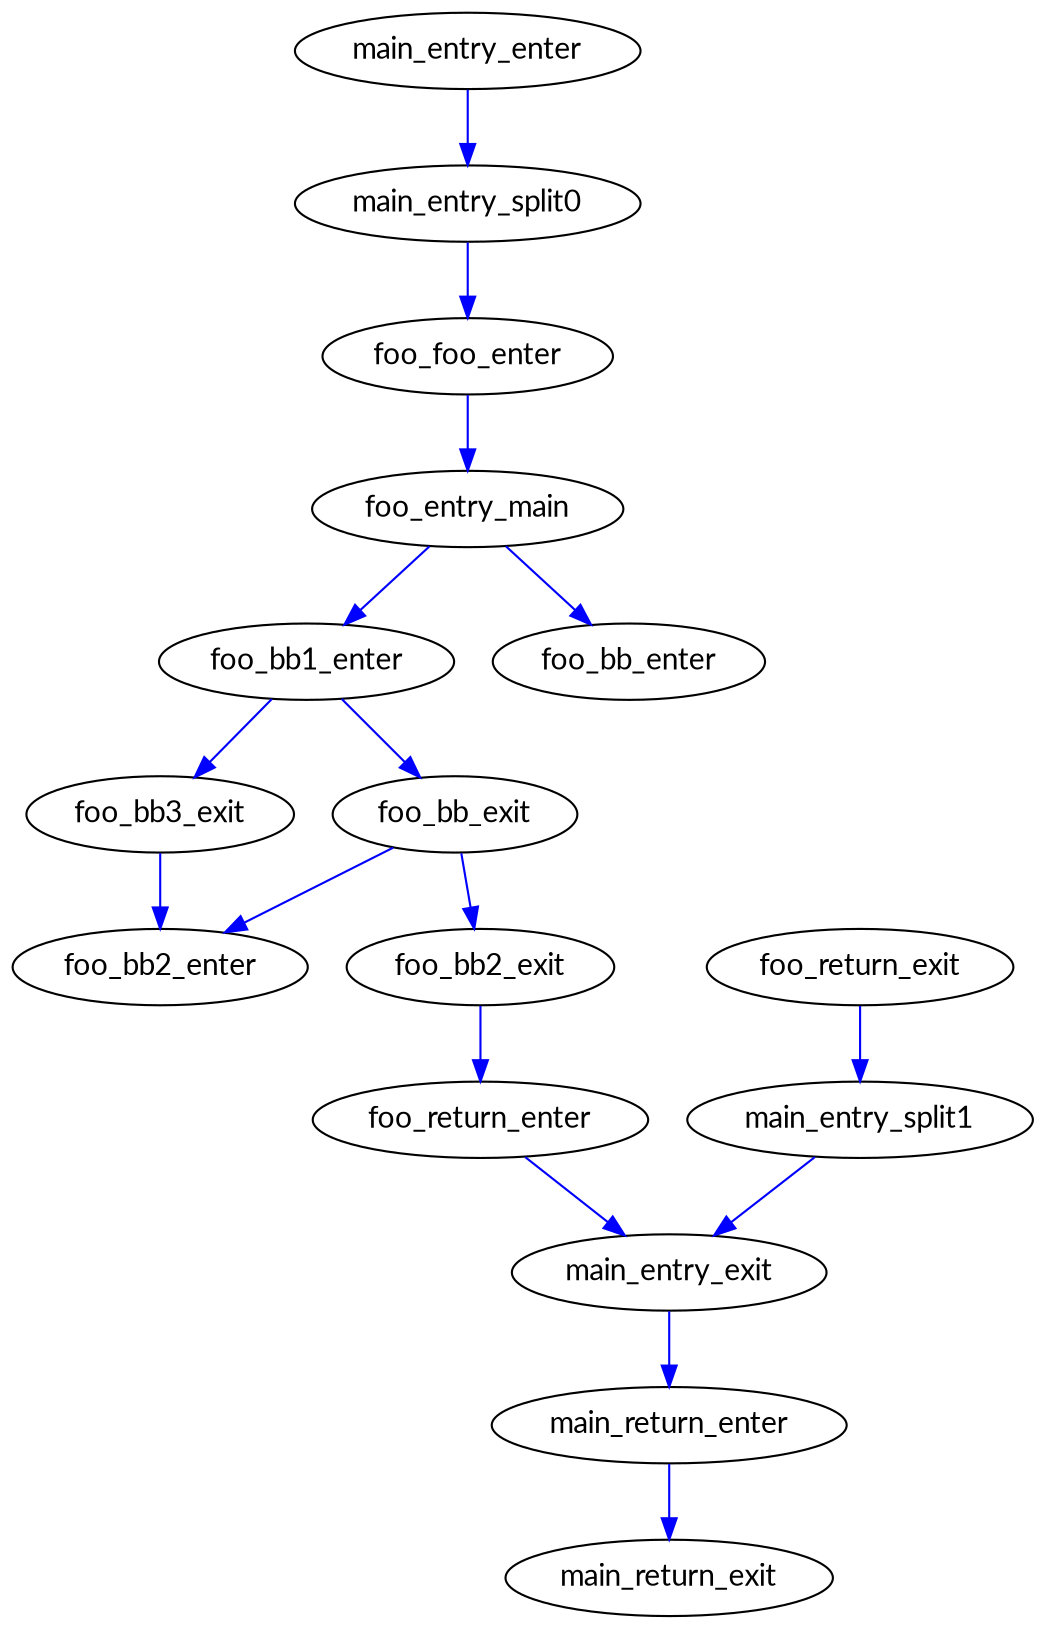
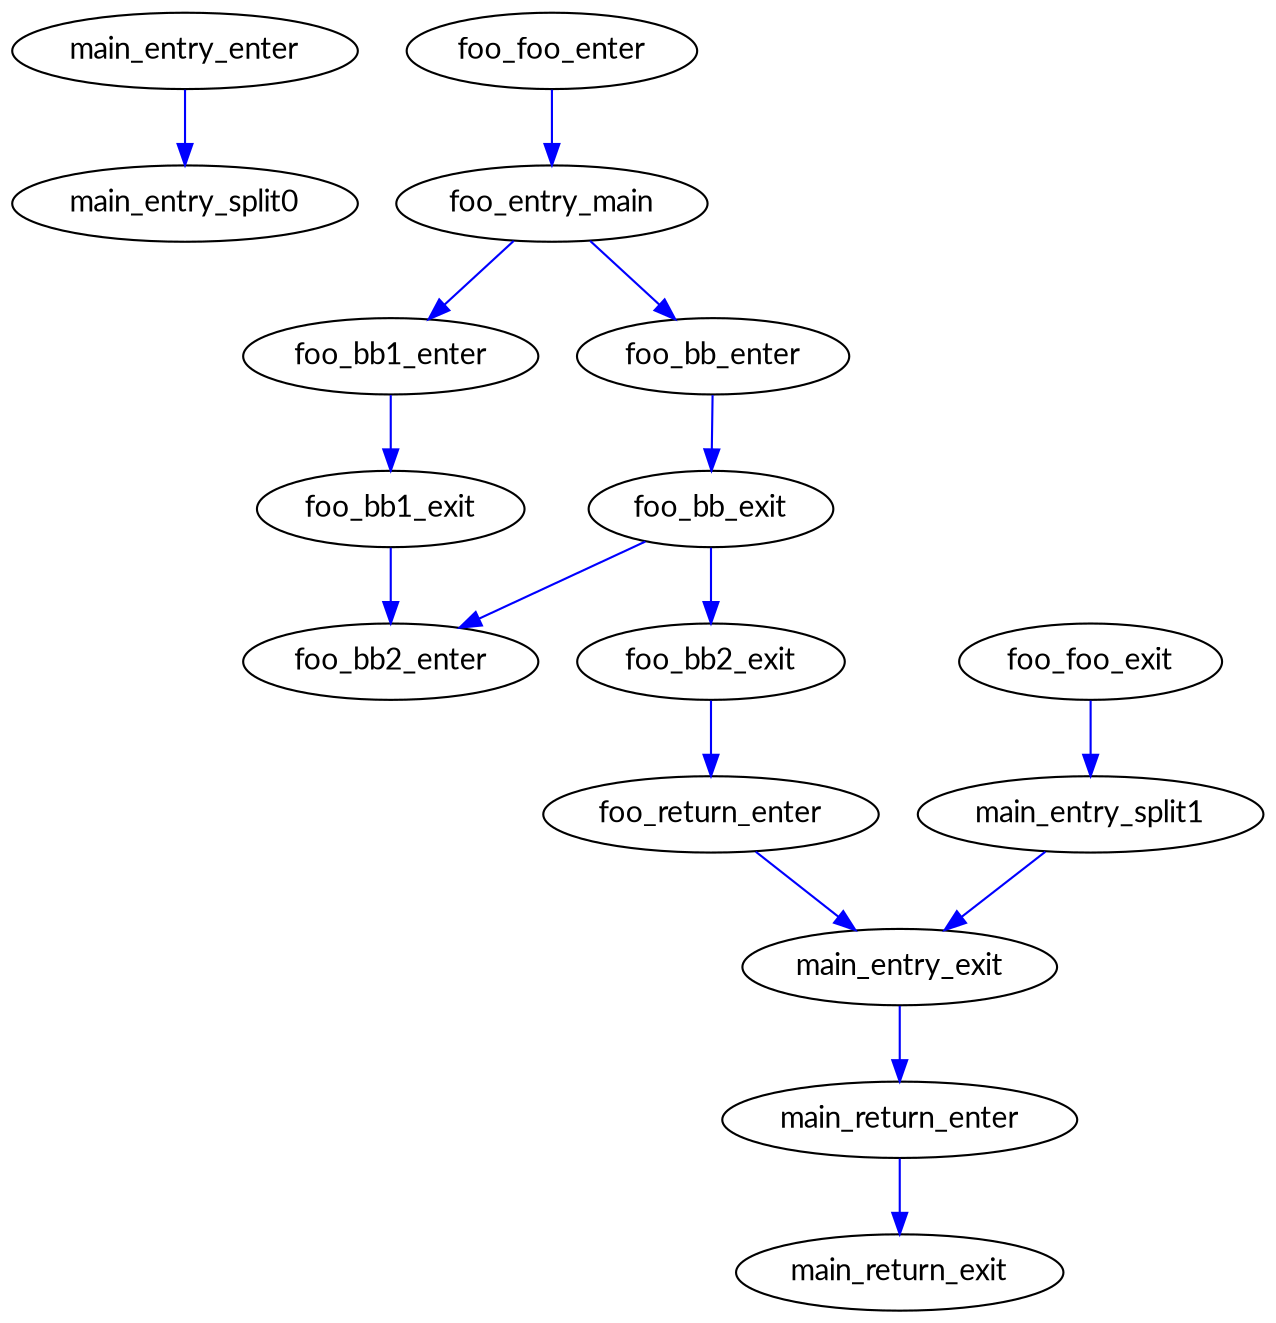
edge "main_entry_split0" -> "foo_foo_enter": removed
edge "foo_bb1_enter" -> "foo_bb_exit": now "foo_bb_enter" -> "foo_bb_exit"
node "foo_bb3_exit": label "foo_bb3_exit" -> "foo_bb1_exit"
node "foo_return_exit": label "foo_return_exit" -> "foo_foo_exit"
